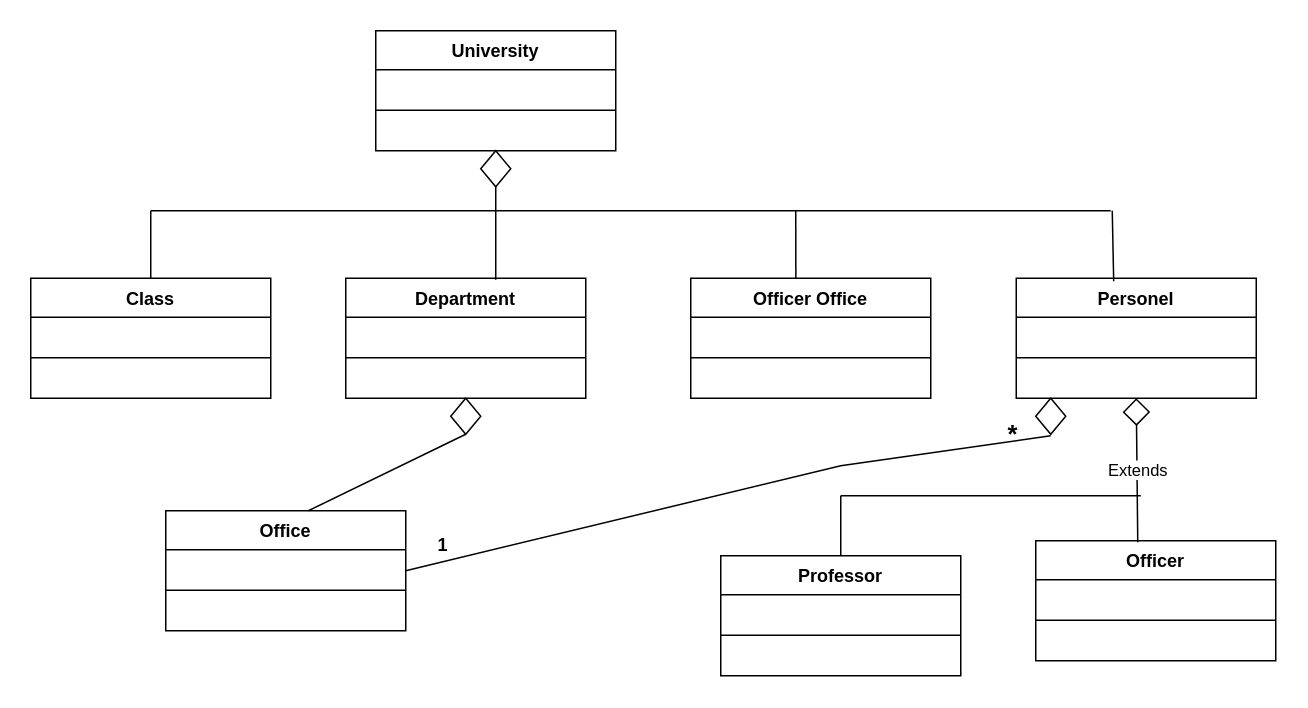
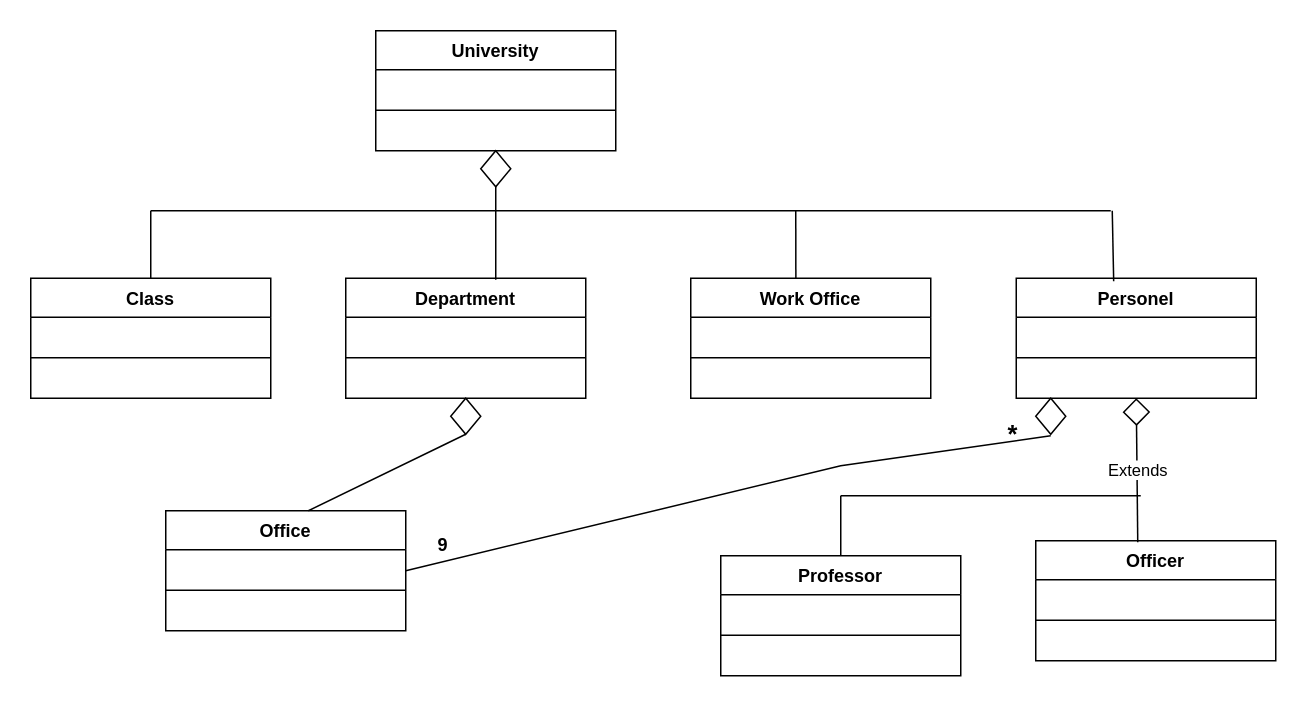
node "Officer Office": label "Officer Office" -> "Work Office"
node "1": label "1" -> "9"
